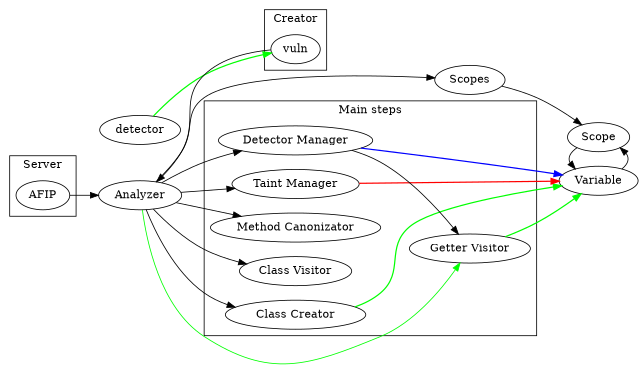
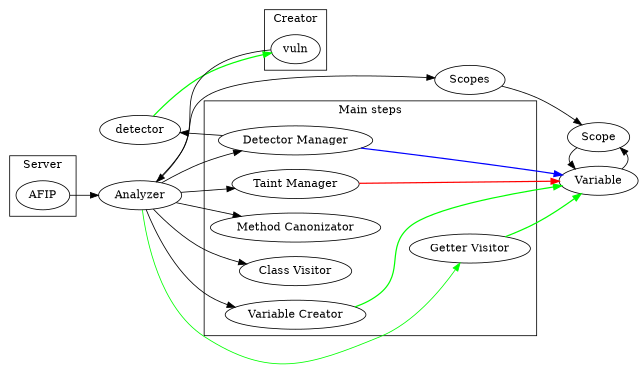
edge "Detector Manager" -> "Getter Visitor": now "Detector Manager" -> "detector"
node "Class Creator": label "Class Creator" -> "Variable Creator"
